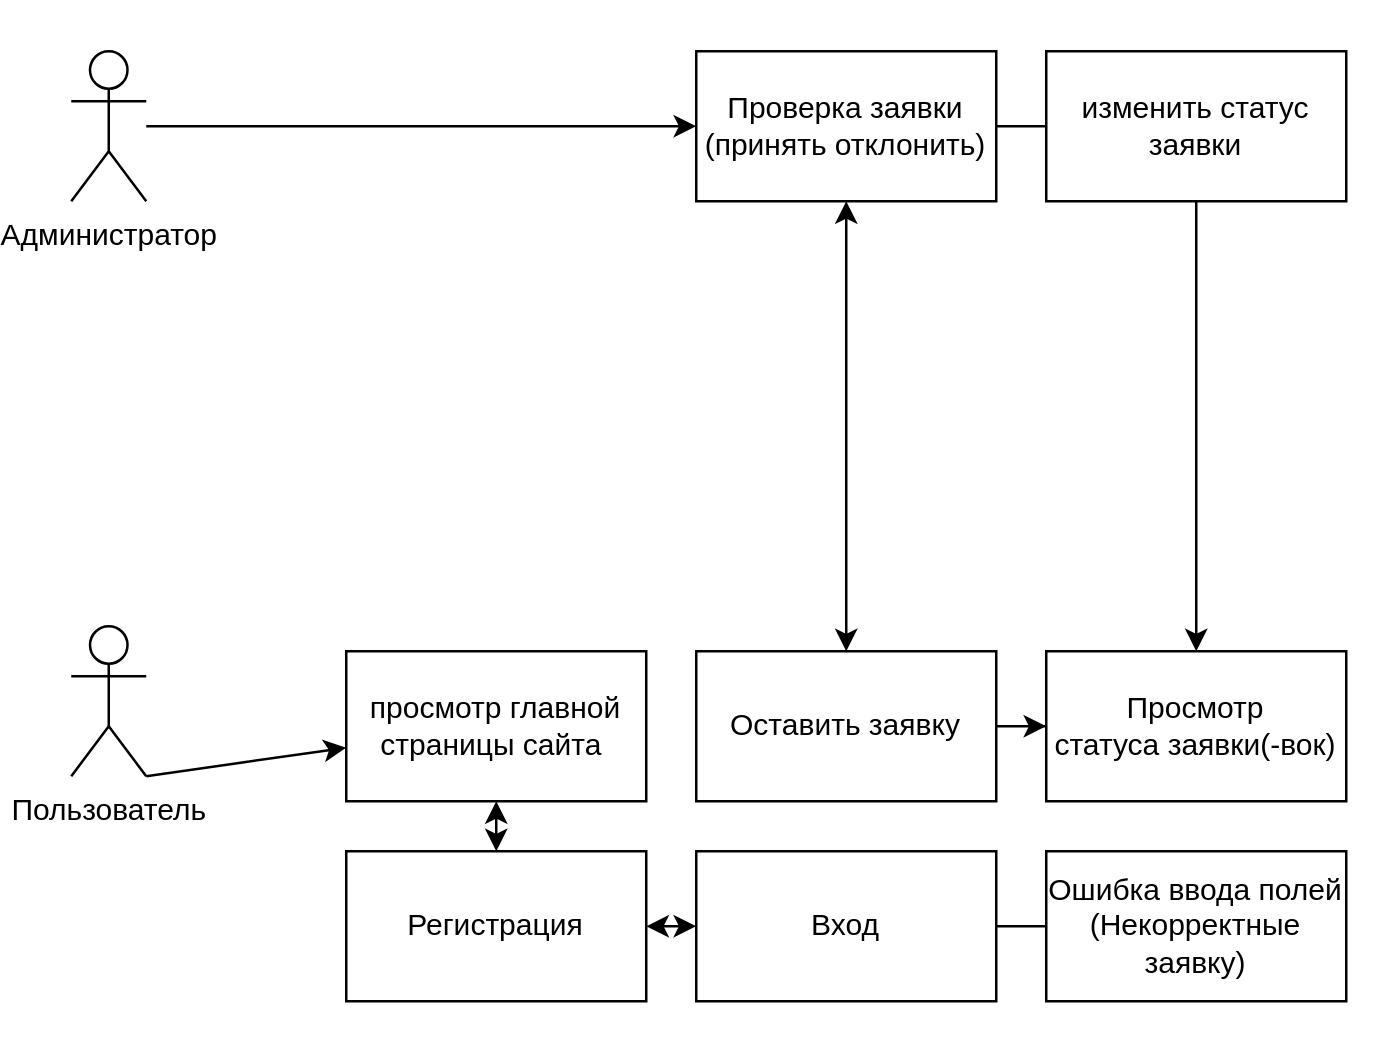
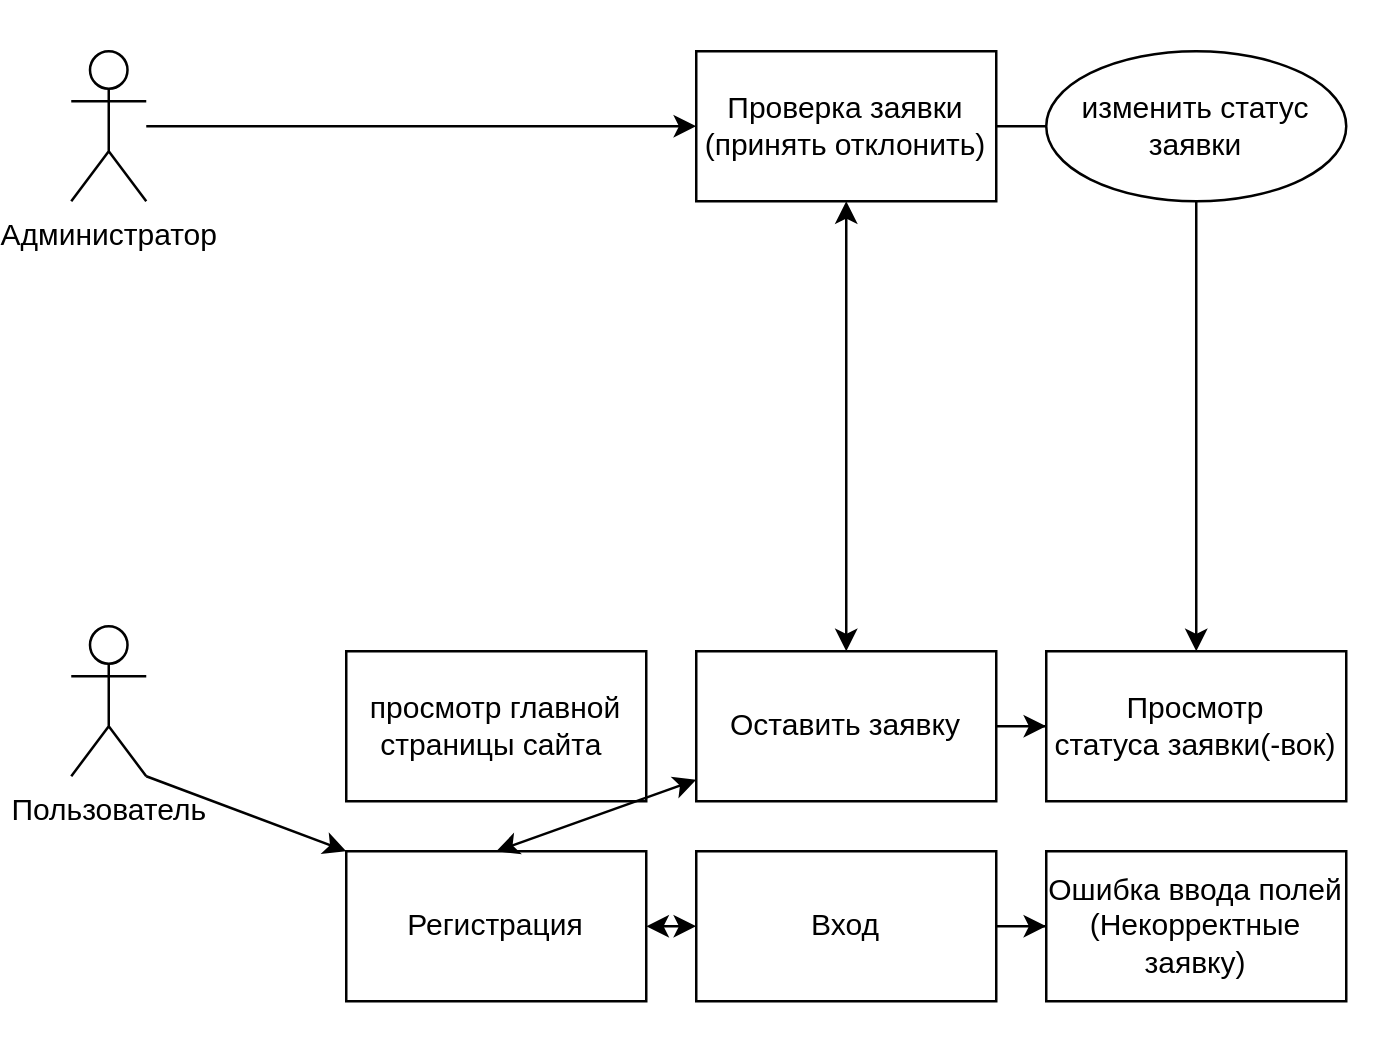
node "изменить статус заявки": shape rectangle -> ellipse
edge "Пользователь" -> "просмотр главной страницы сайта": now "Пользователь" -> "Регистрация"
edge "просмотр главной страницы сайта" -- "Регистрация": now "Оставить заявку" -- "Регистрация"
edge "Вход" -- "Ошибка ввода полей (Некорректные заявку)": arrowhead none -> classic
